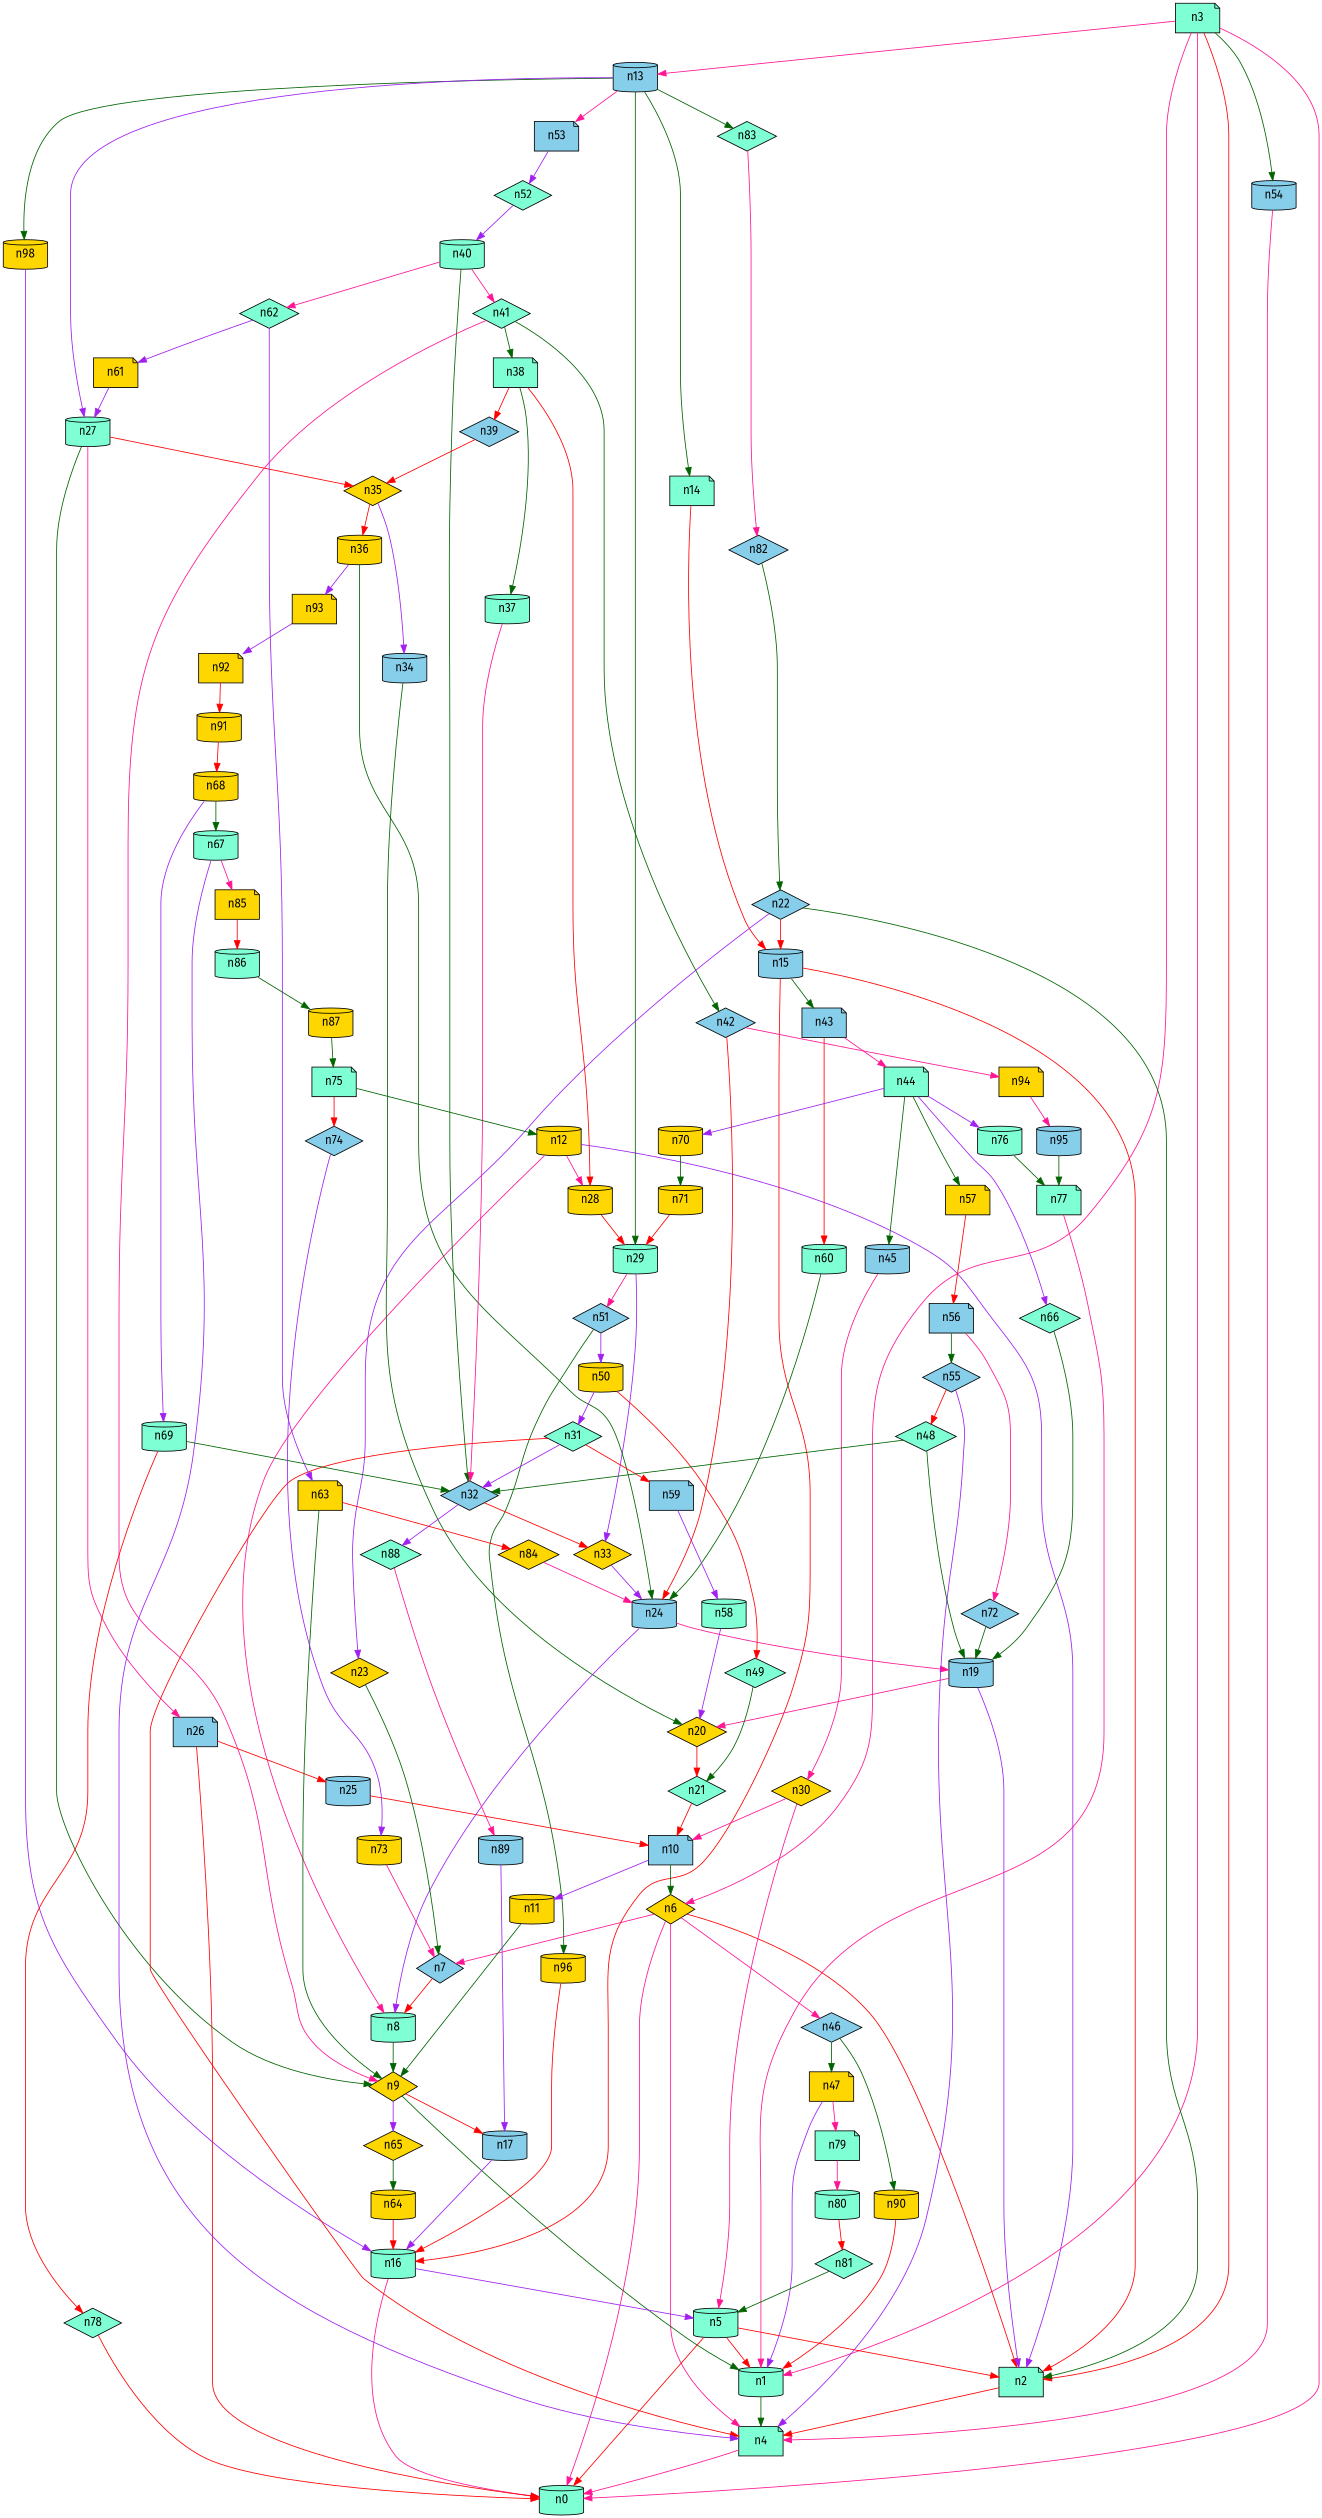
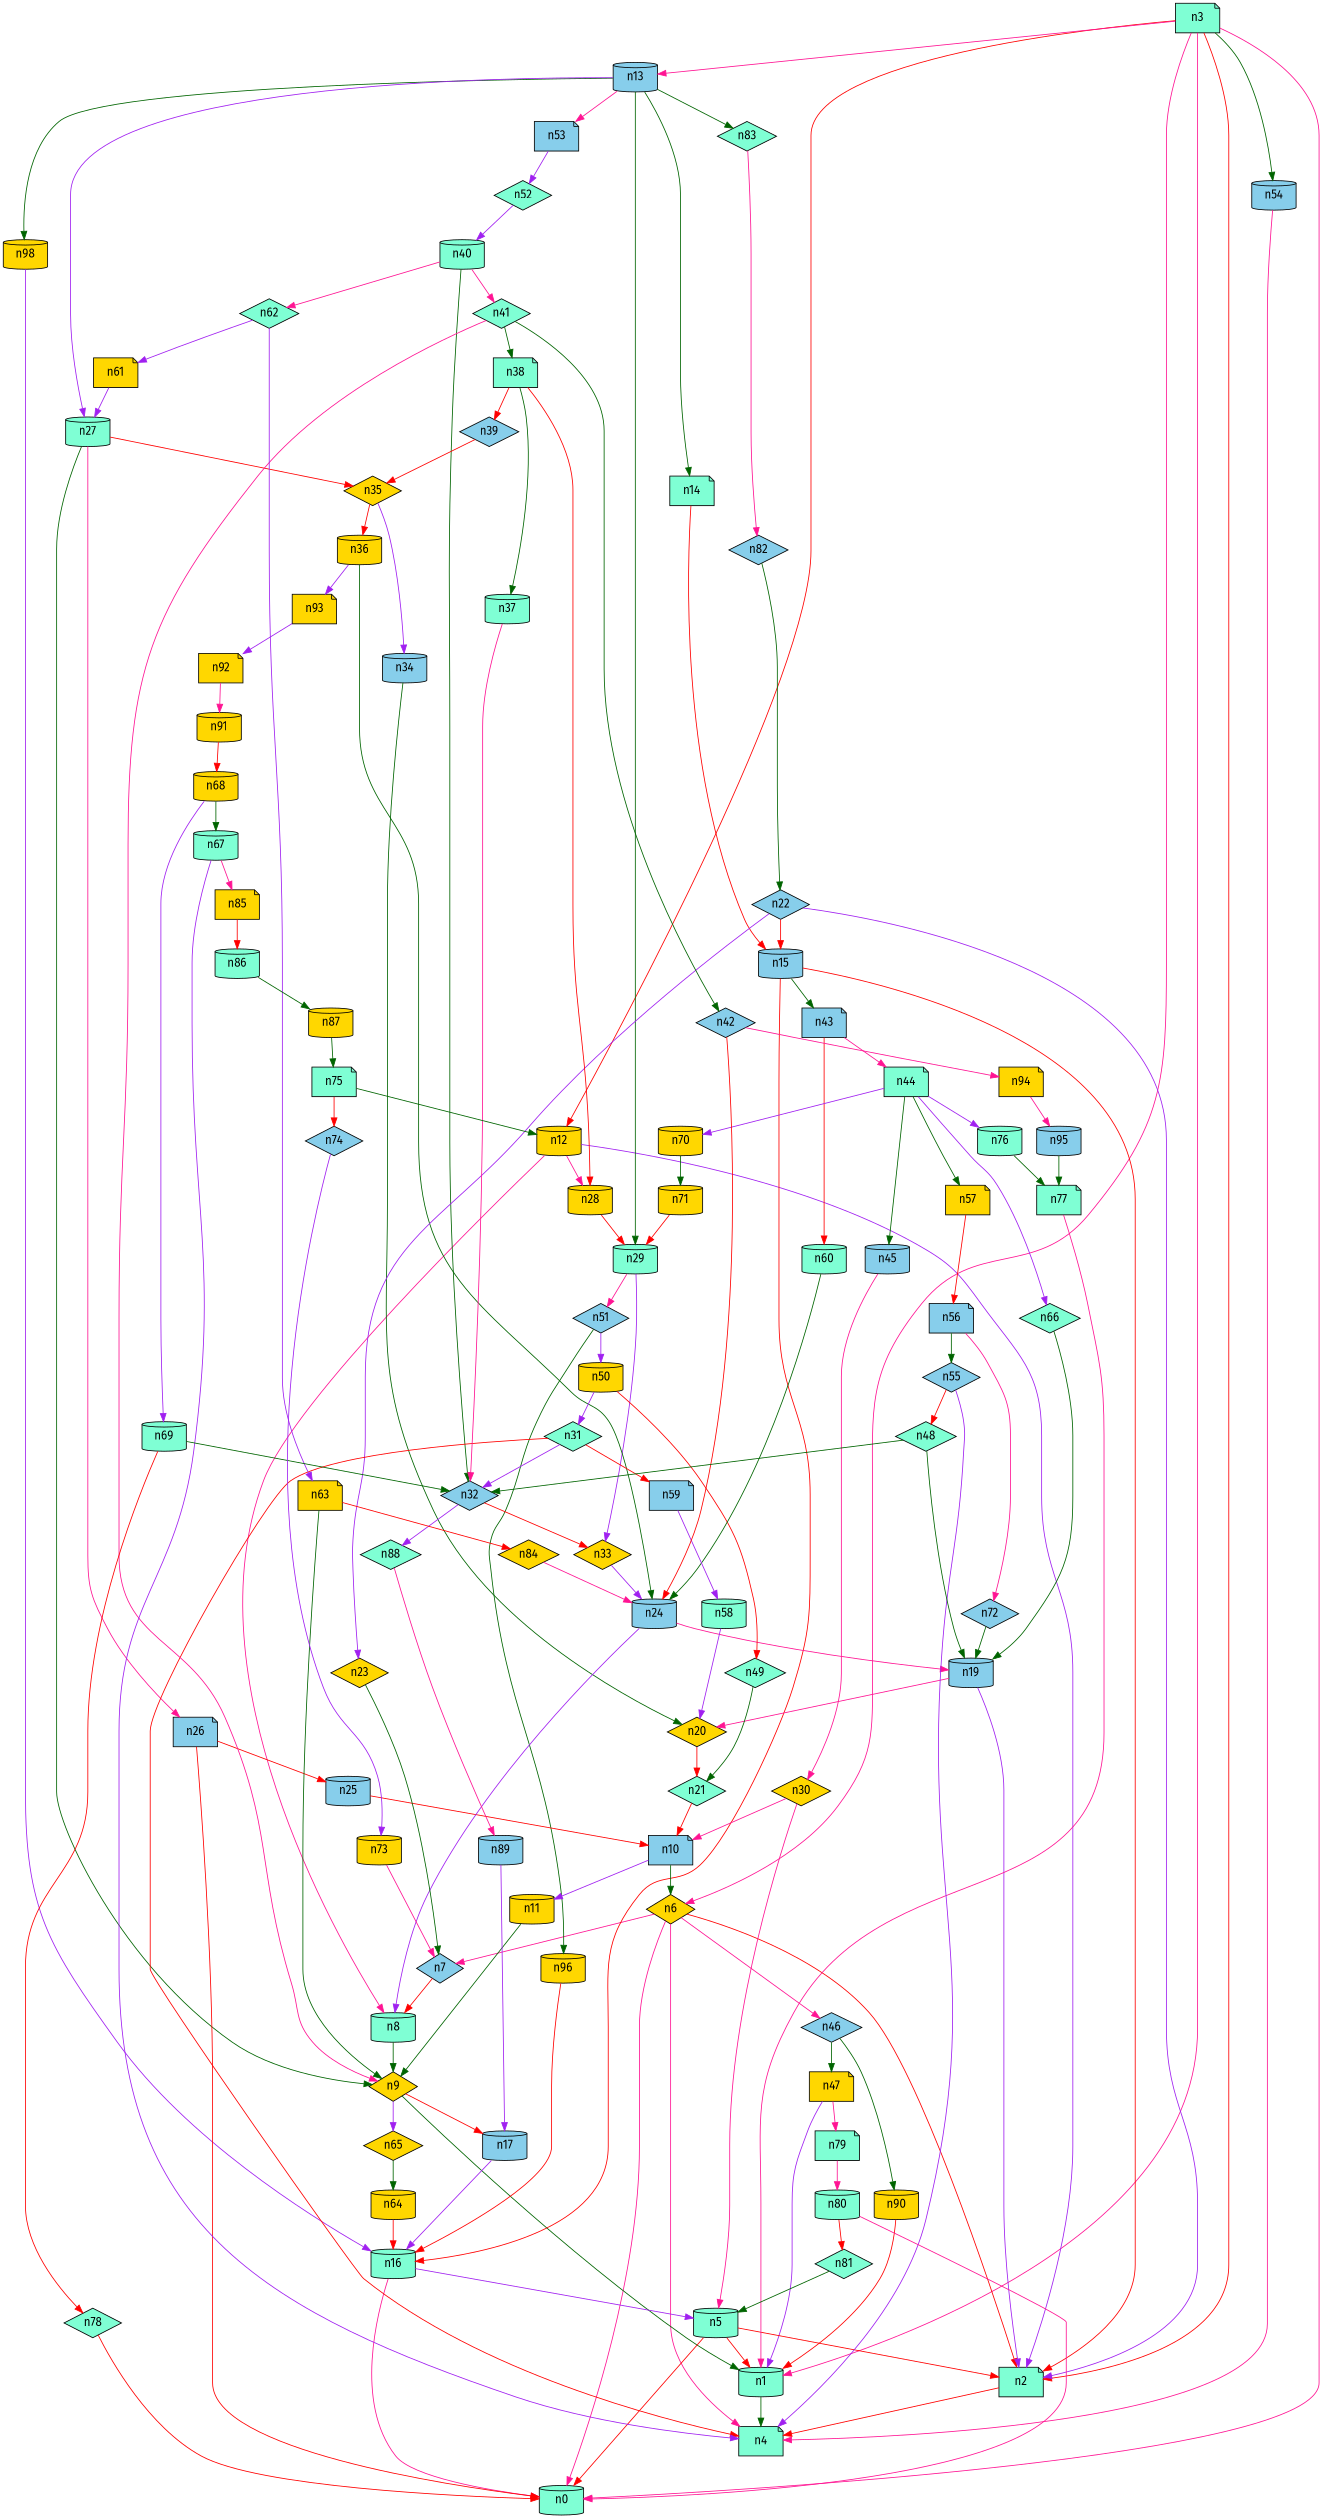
edge "n3" -> "n12": added
edge "n92" -> "n91": color red -> deeppink
edge "n22" -> "n2": color darkgreen -> purple
edge "n4" -> "n0": now "n80" -> "n0"
